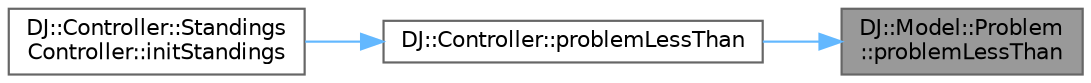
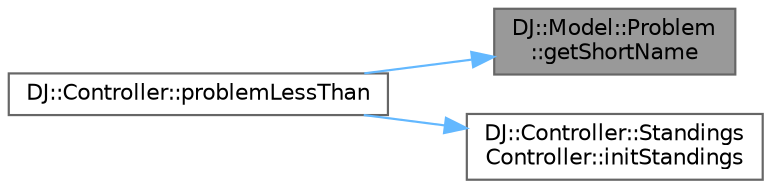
edge "DJ::Controller::Standings Controller::initStandings" -> "DJ::Controller::problemLessThan": reversed
node "DJ::Model::Problem ::problemLessThan": label "DJ::Model::Problem ::problemLessThan" -> "DJ::Model::Problem ::getShortName"
